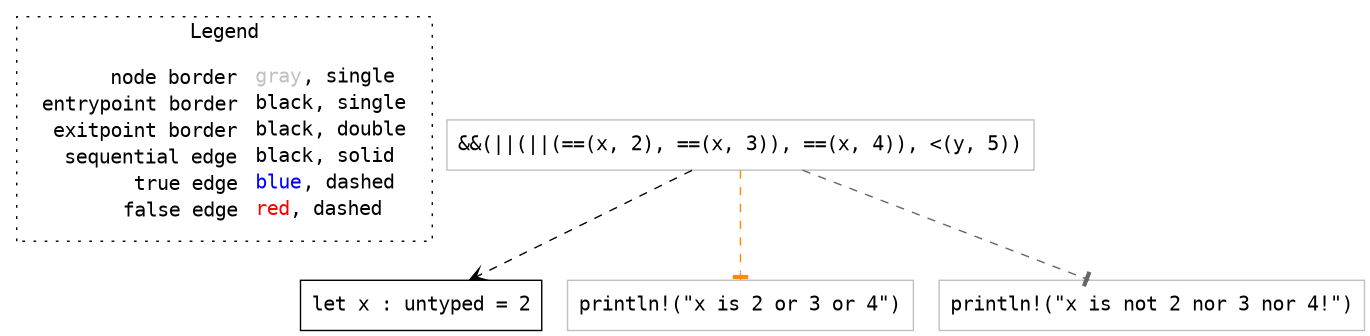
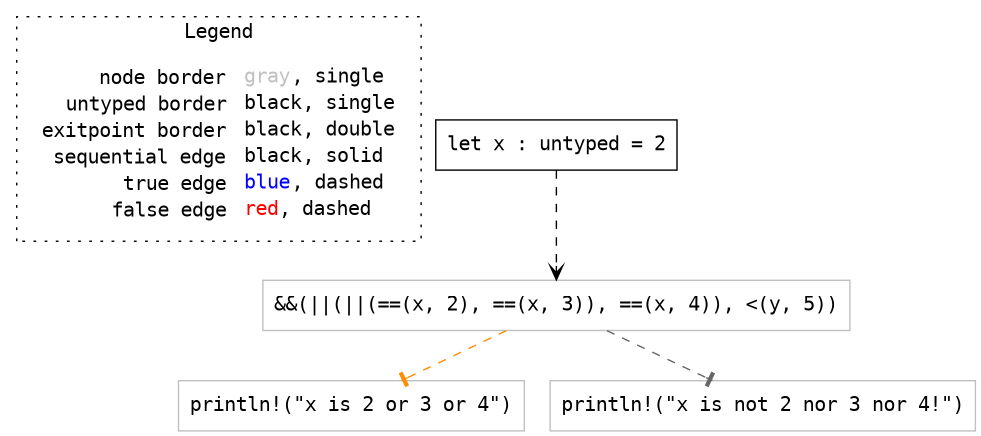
node "node border": text "entrypoint border" -> "untyped border"
edge "&&(||(||(==(x, 2), ==(x, 3)), ==(x, 4)), <(y, 5))" -> "let x : untyped = 2": reversed
